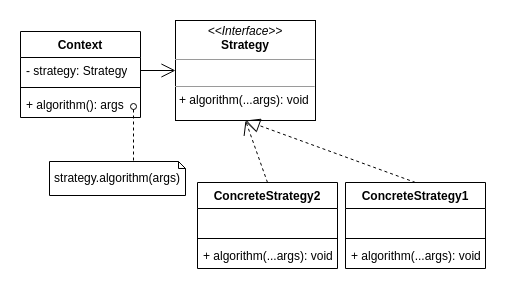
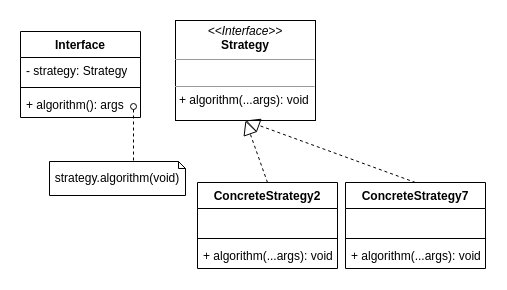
node "Context": label "Context" -> "Interface"
edge "- strategy: Strategy" -> "<<Interface>> Strategy + algorithm(...args): void": removed
edge "ConcreteStrategy2" -> "<<Interface>> Strategy + algorithm(...args): void": arrowhead open -> block
node "strategy.algorithm(args)": label "strategy.algorithm(args)" -> "strategy.algorithm(void)"
node "ConcreteStrategy1": label "ConcreteStrategy1" -> "ConcreteStrategy7"
